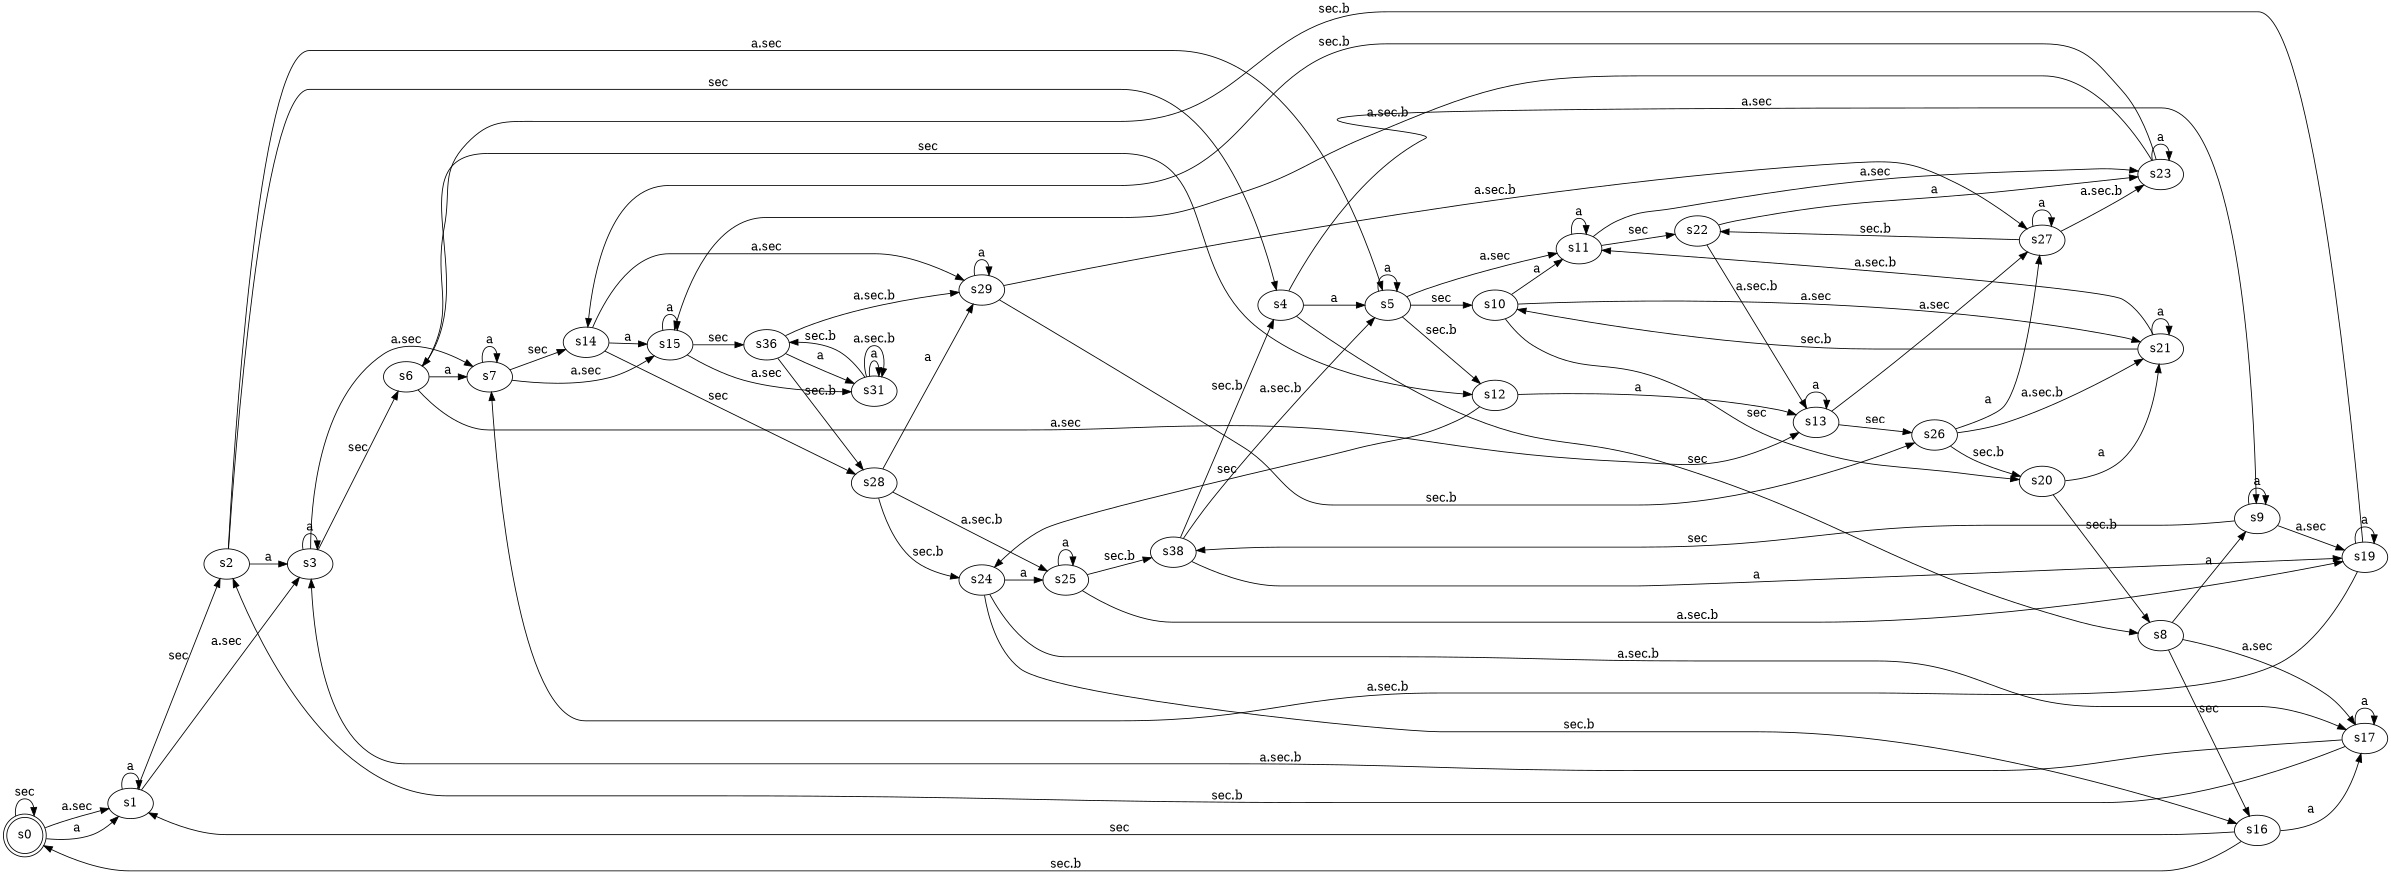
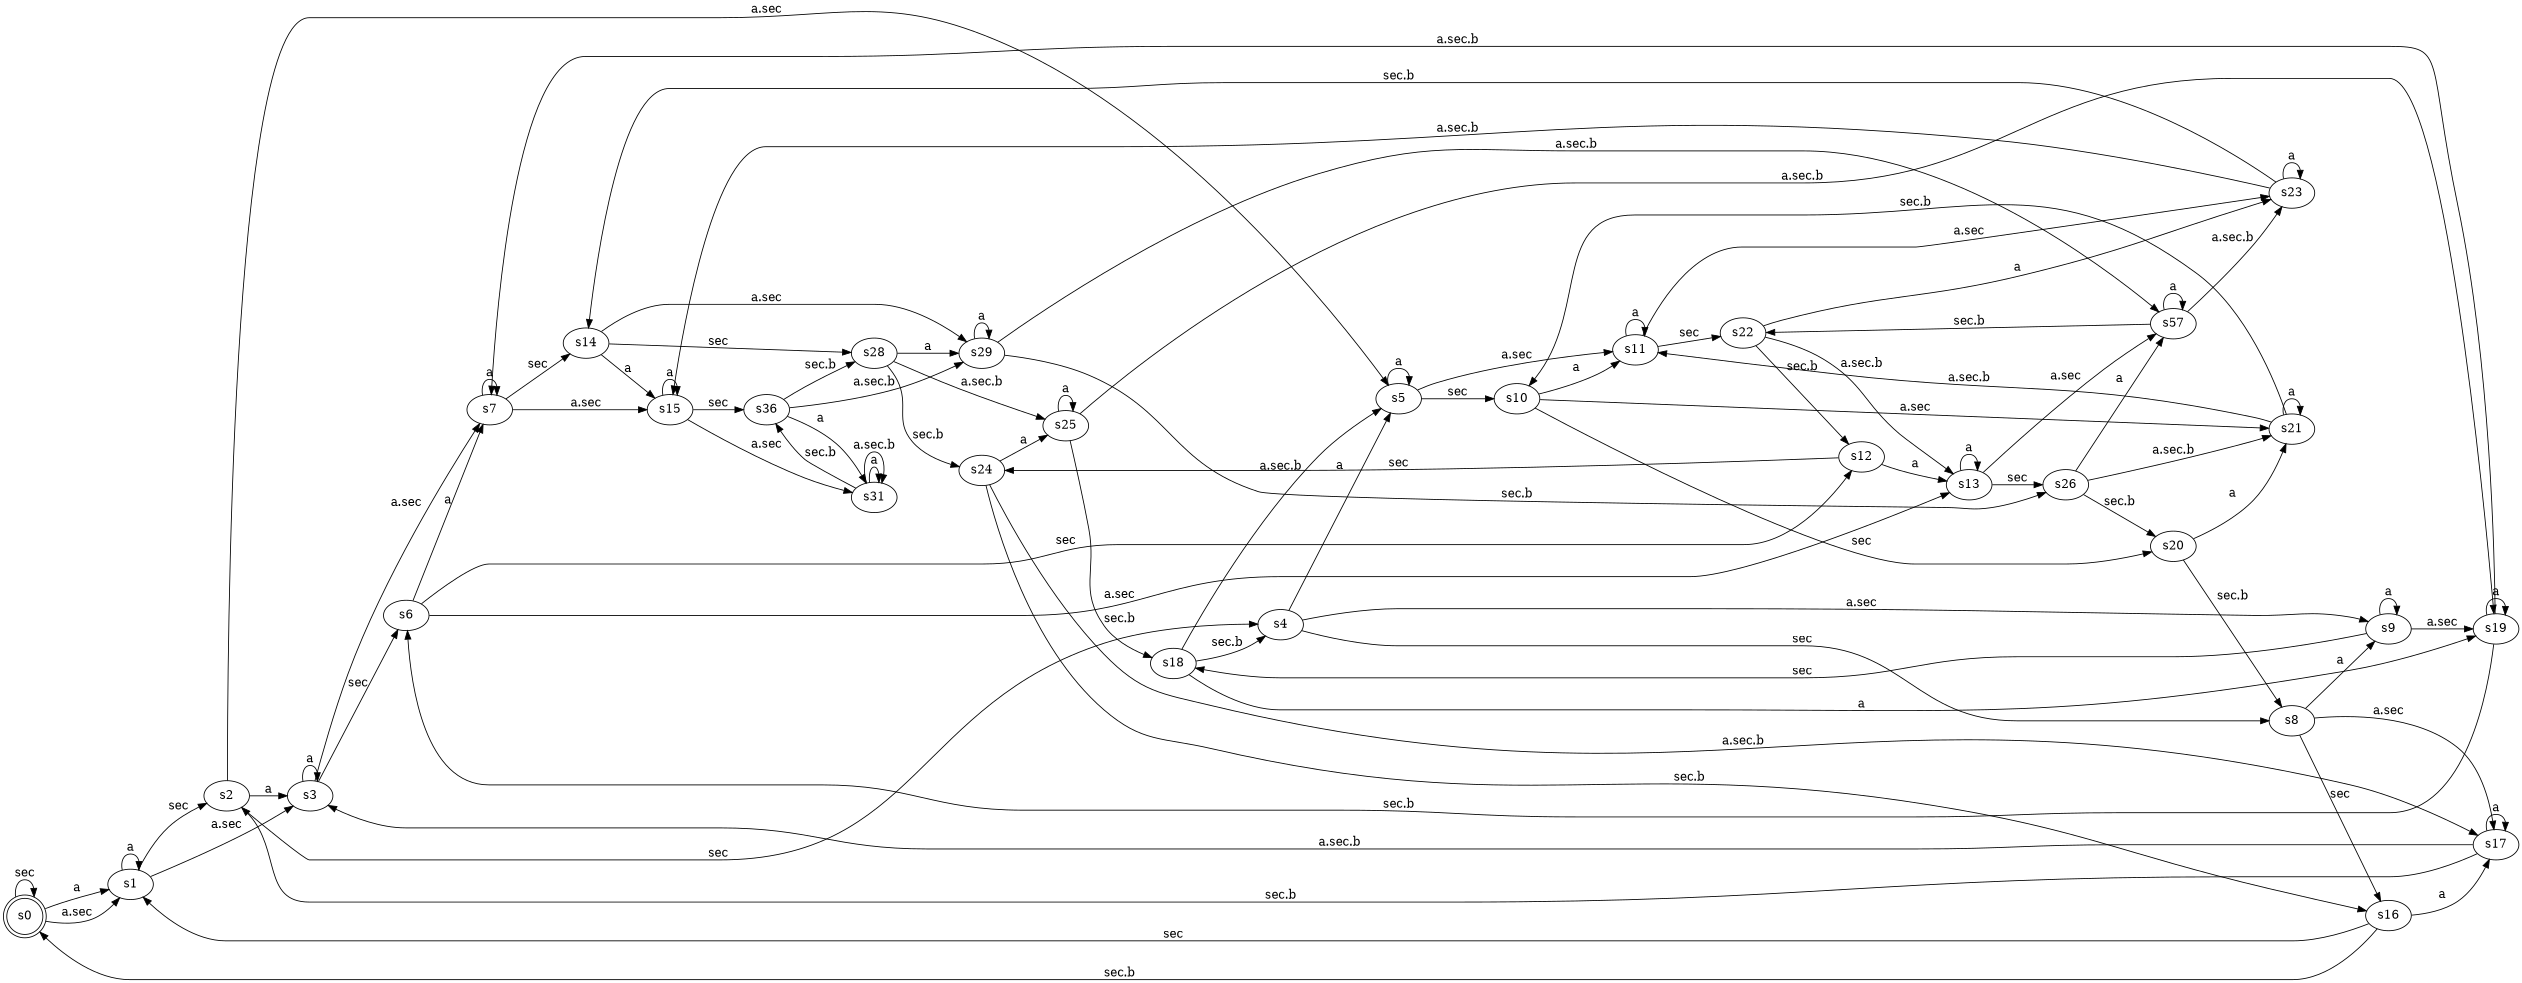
node "s27": label "s27" -> "s57"
edge "s5" -> "s12": now "s22" -> "s12"
node "s38": label "s38" -> "s18"
